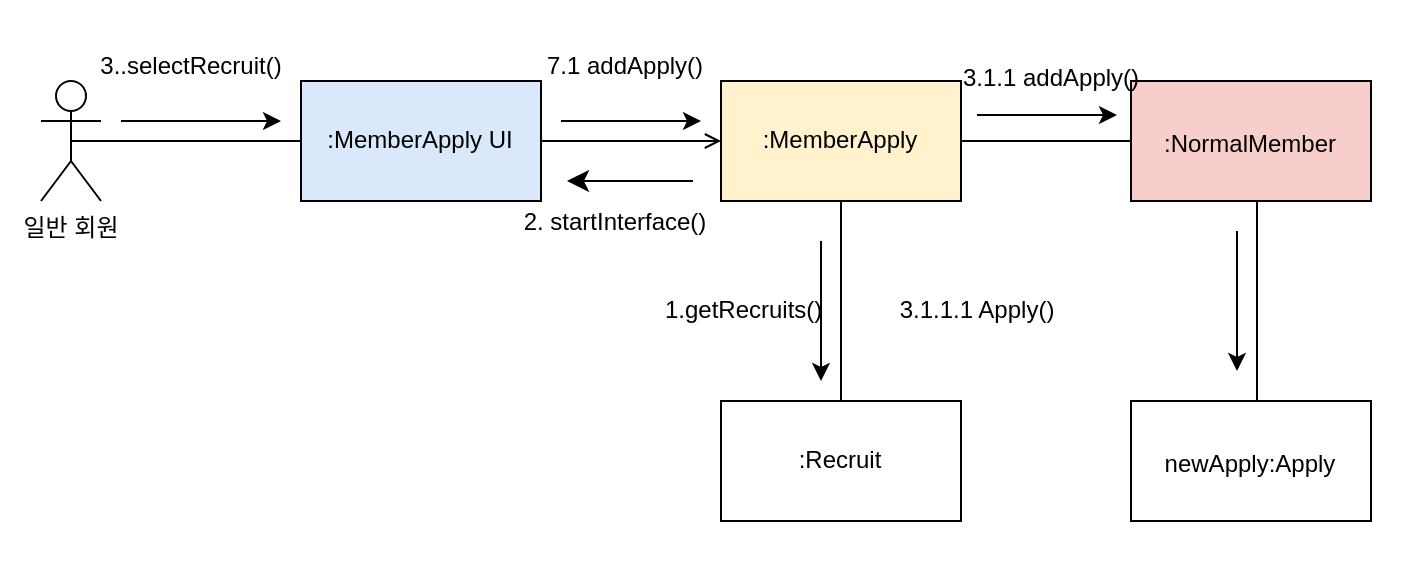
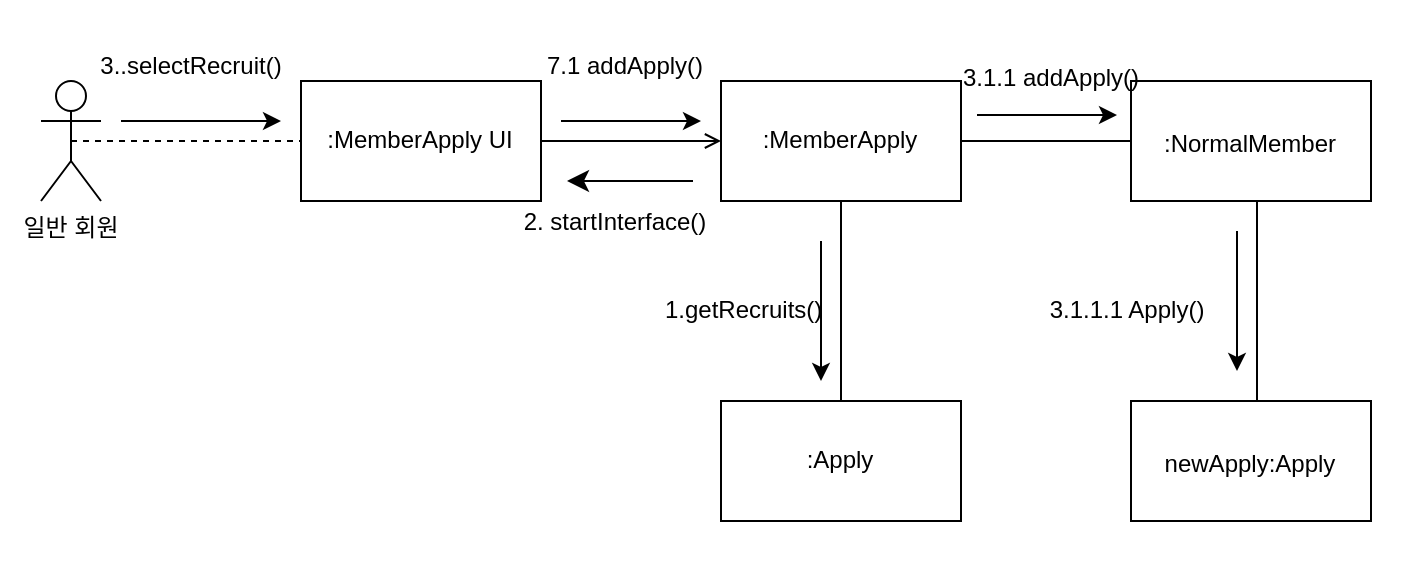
edge "일반 회원" -- ":MemberApply UI": style solid -> dashed
node ":MemberApply UI": fillcolor #dae8fc -> #ffffff
node ":MemberApply": fillcolor #fff2cc -> #ffffff
node ":NormalMember": fillcolor #f8cecc -> #ffffff
node "3.1.1.1 Apply()": moved (977, 306) -> (1127, 306)
node ":Recruit": label ":Recruit" -> ":Apply"
